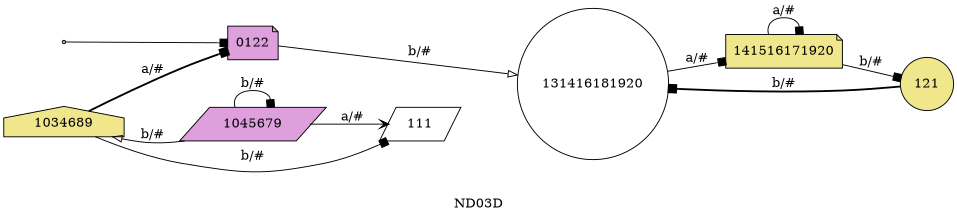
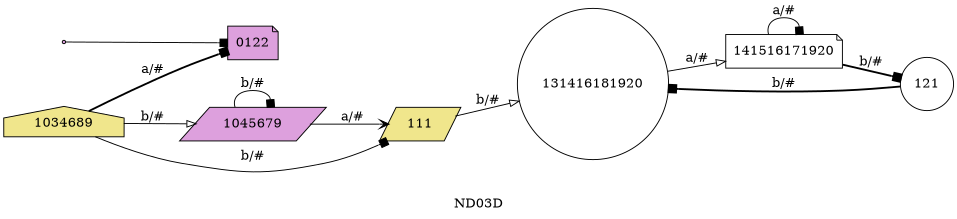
node "141516171920": fillcolor khaki -> white
edge "0122" -> "131416181920": now "111" -> "131416181920"
edge "131416181920" -> "141516171920": arrowhead box -> onormal
edge "141516171920" -> "121": style solid -> bold
node "121": fillcolor khaki -> white
node "111": fillcolor white -> khaki
edge "1045679" -> "1034689": reversed
